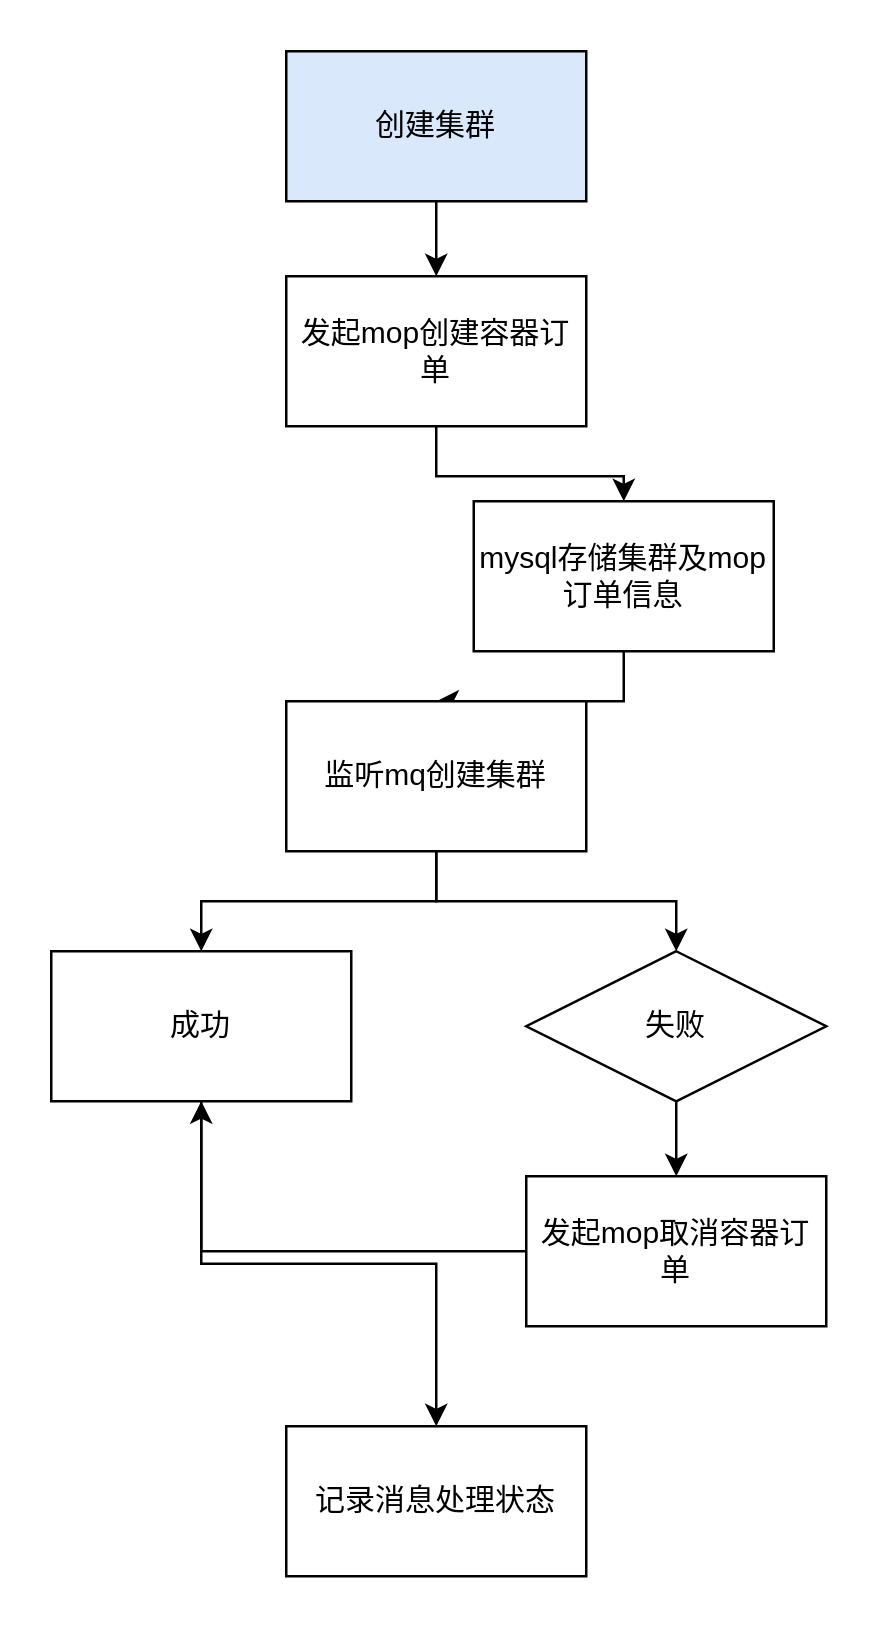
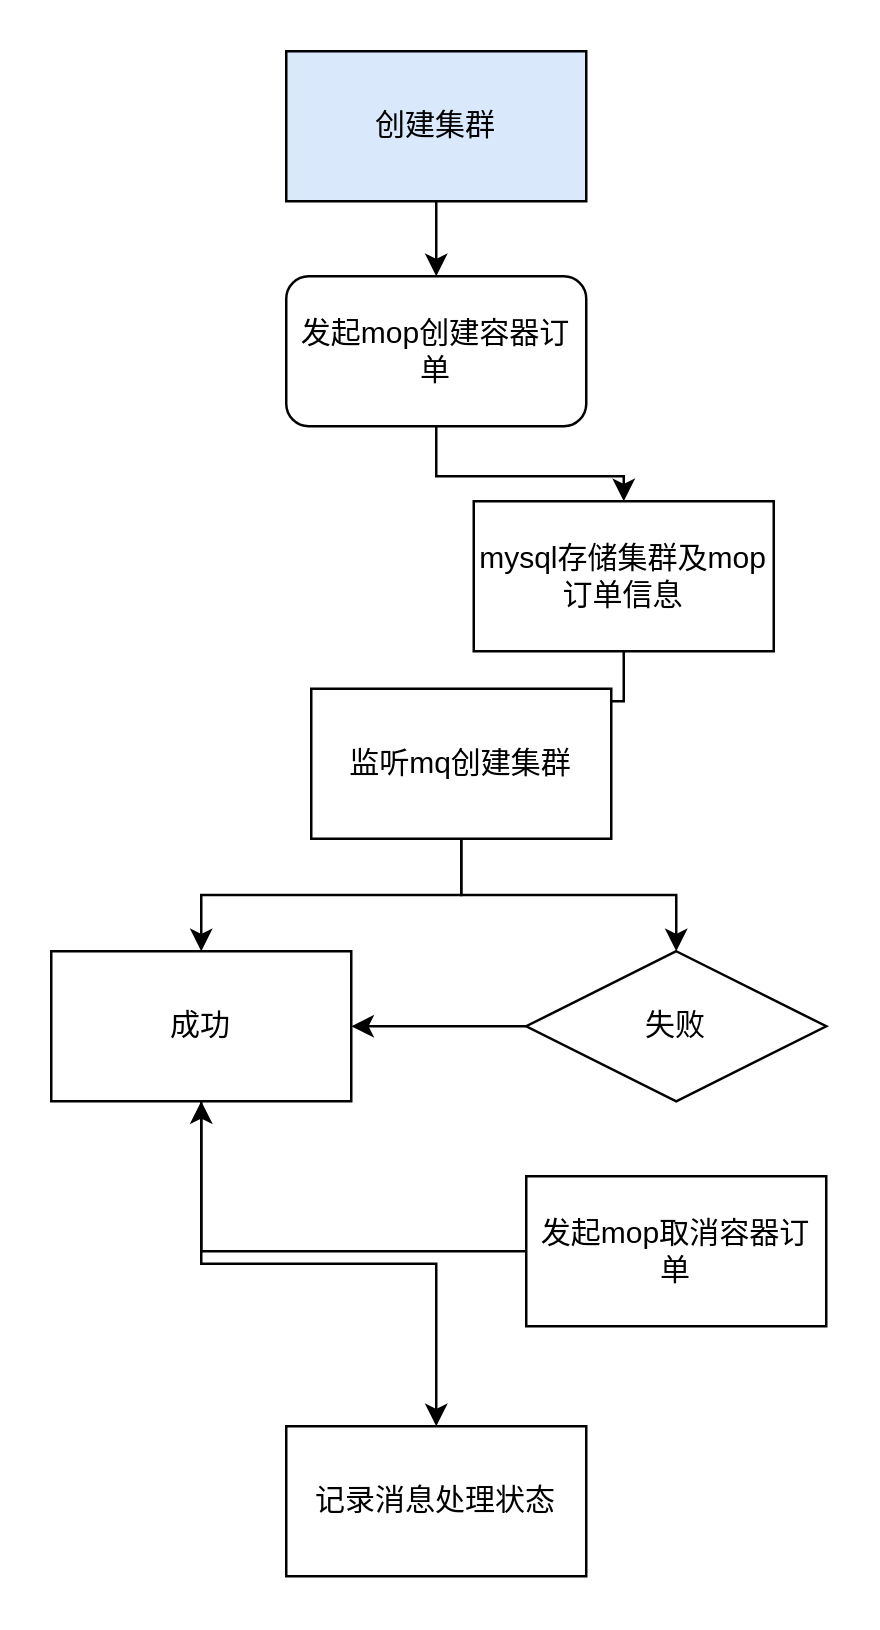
node "发起mop创建容器订单": shape rectangle -> rounded rectangle
node "监听mq创建集群": moved (436, 776) -> (461, 764)
edge "失败" -> "发起mop取消容器订单": now "失败" -> "成功"
